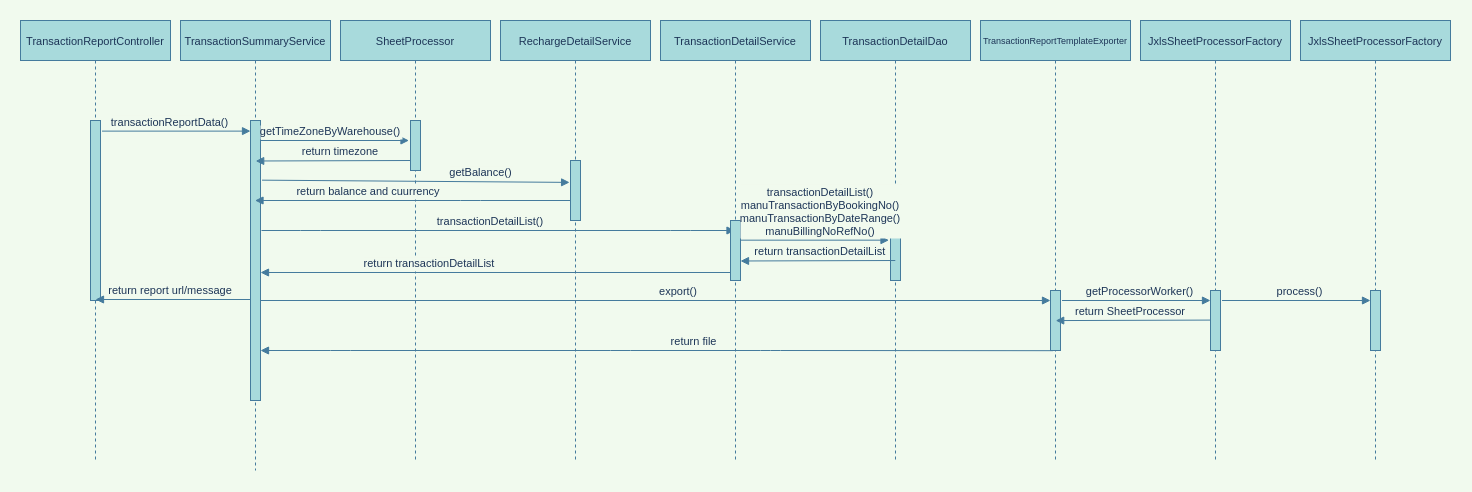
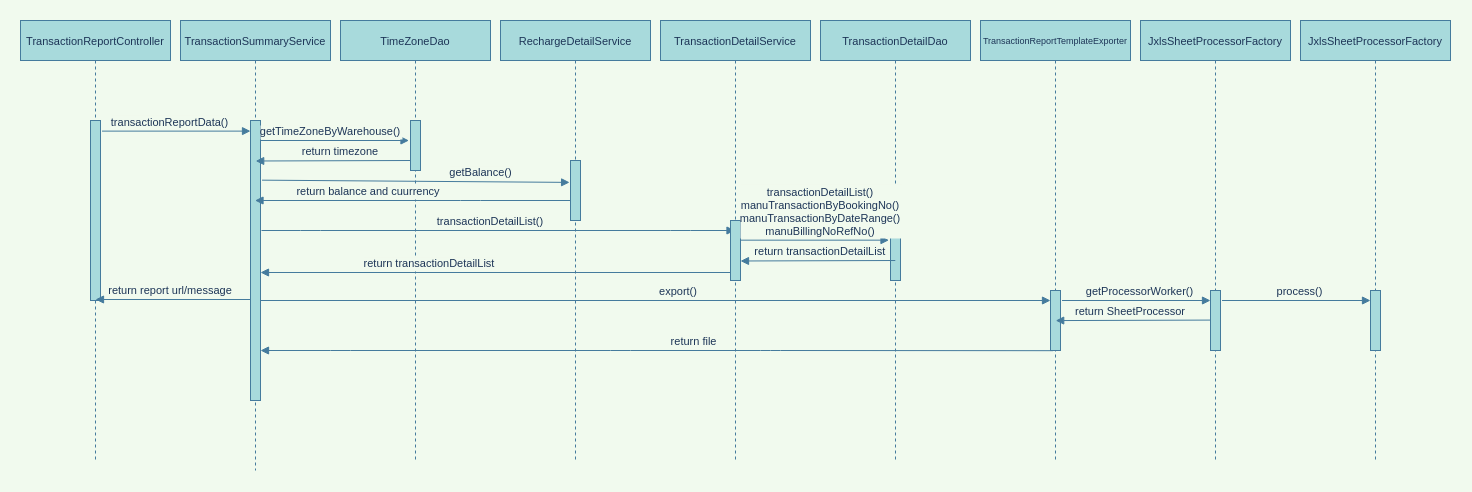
node "SheetProcessor": label "SheetProcessor" -> "TimeZoneDao"
